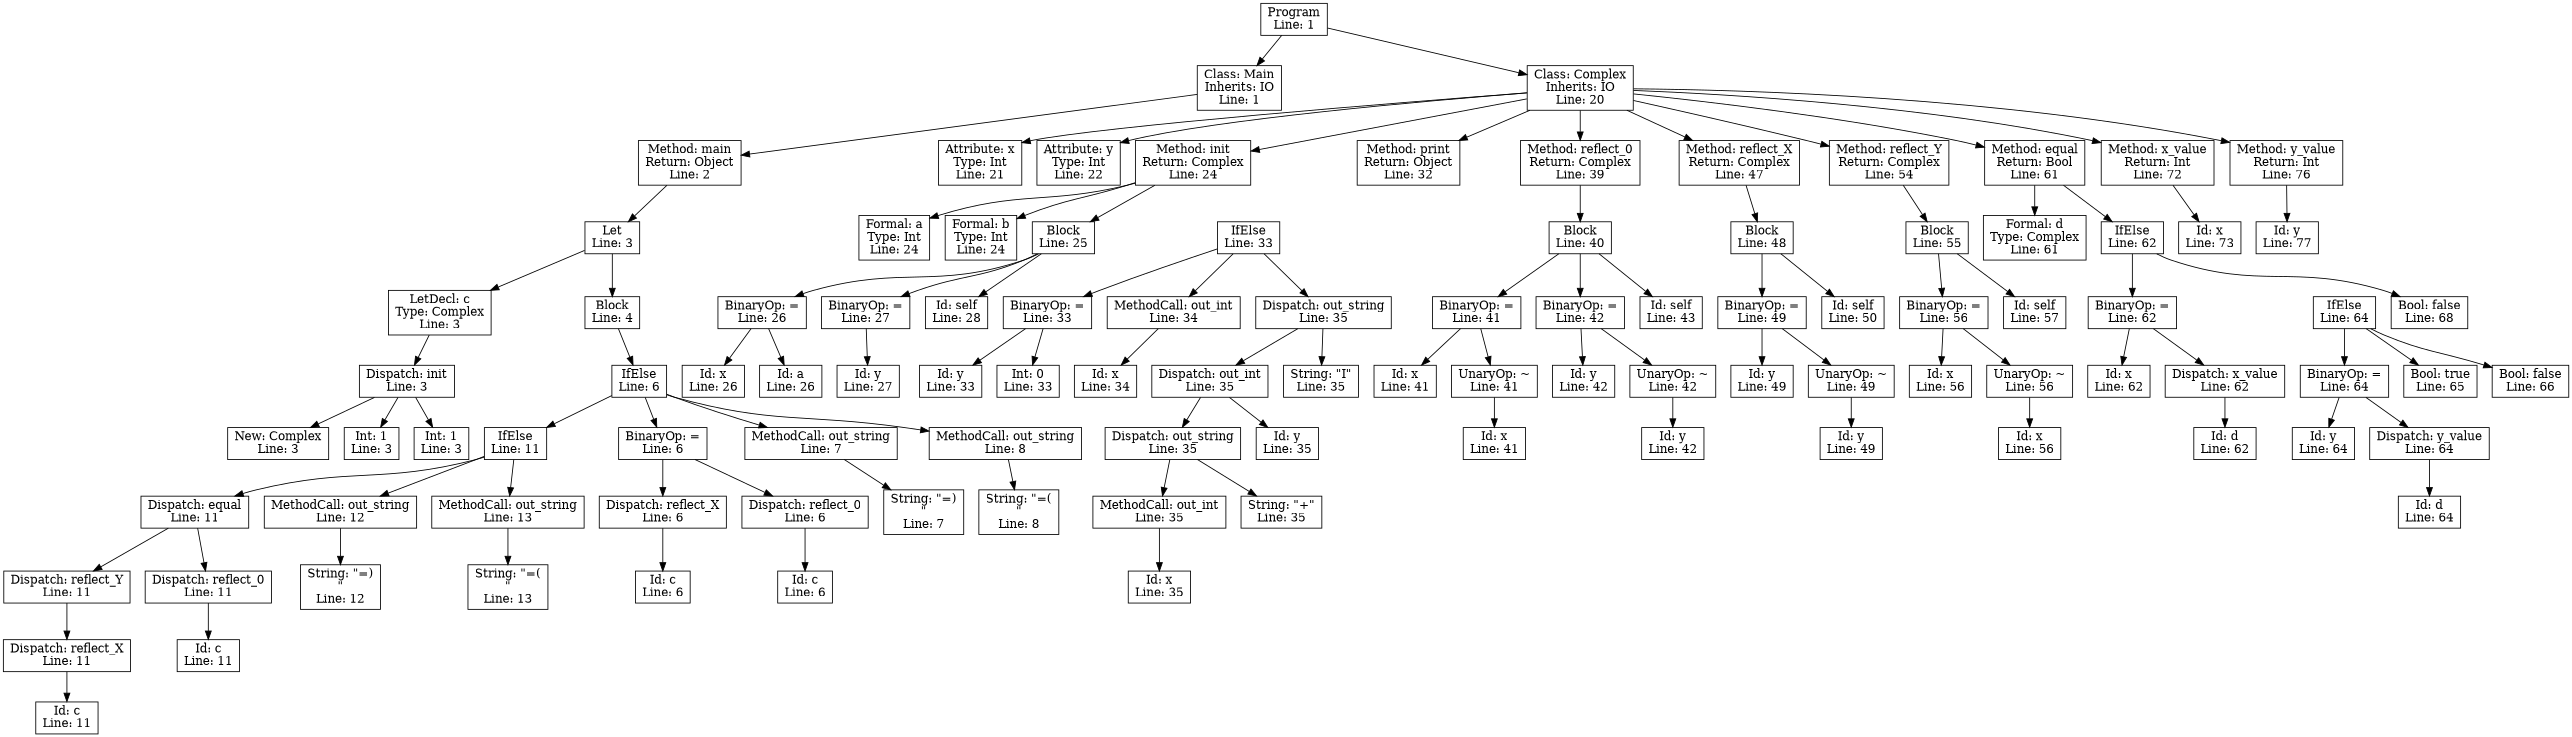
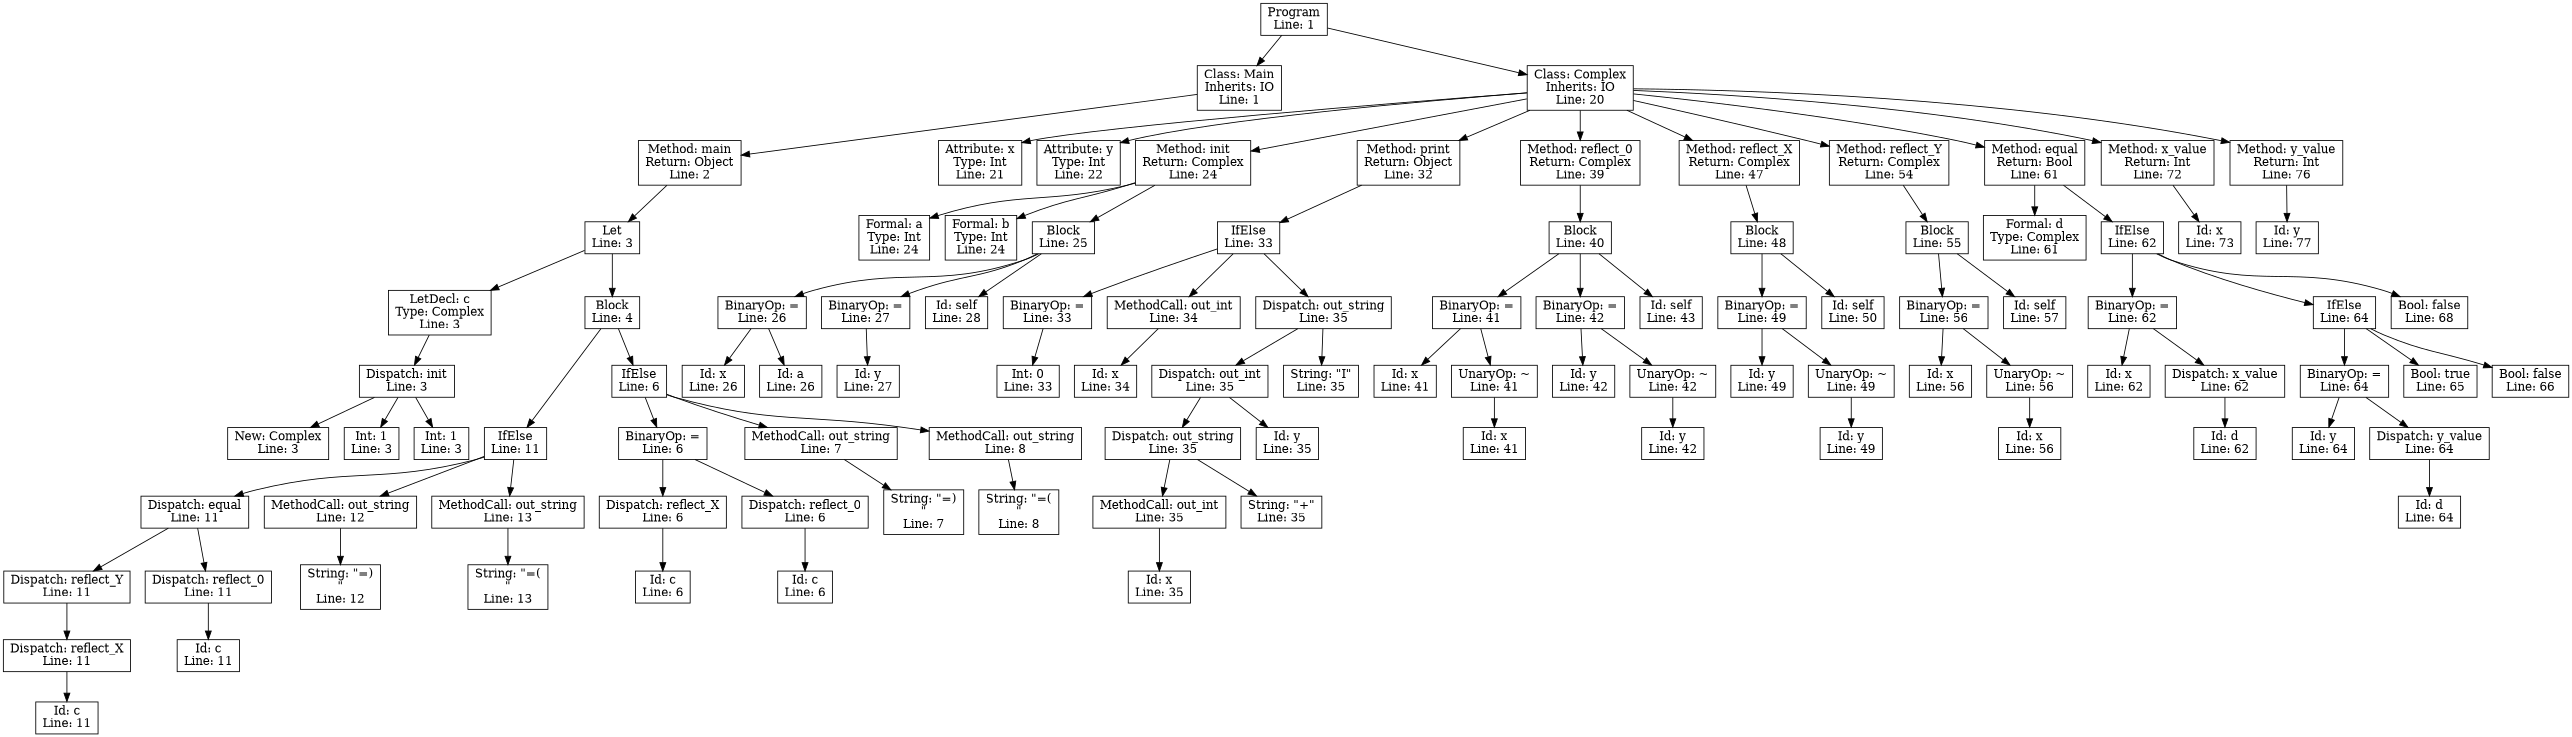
edge "Method: print Return: Object Line: 32" -> "IfElse Line: 33": added
edge "IfElse Line: 62" -> "IfElse Line: 64": added
node "Id: y Line: 33": removed
edge "IfElse Line: 6" -> "IfElse Line: 11": now "Block Line: 4" -> "IfElse Line: 11"
